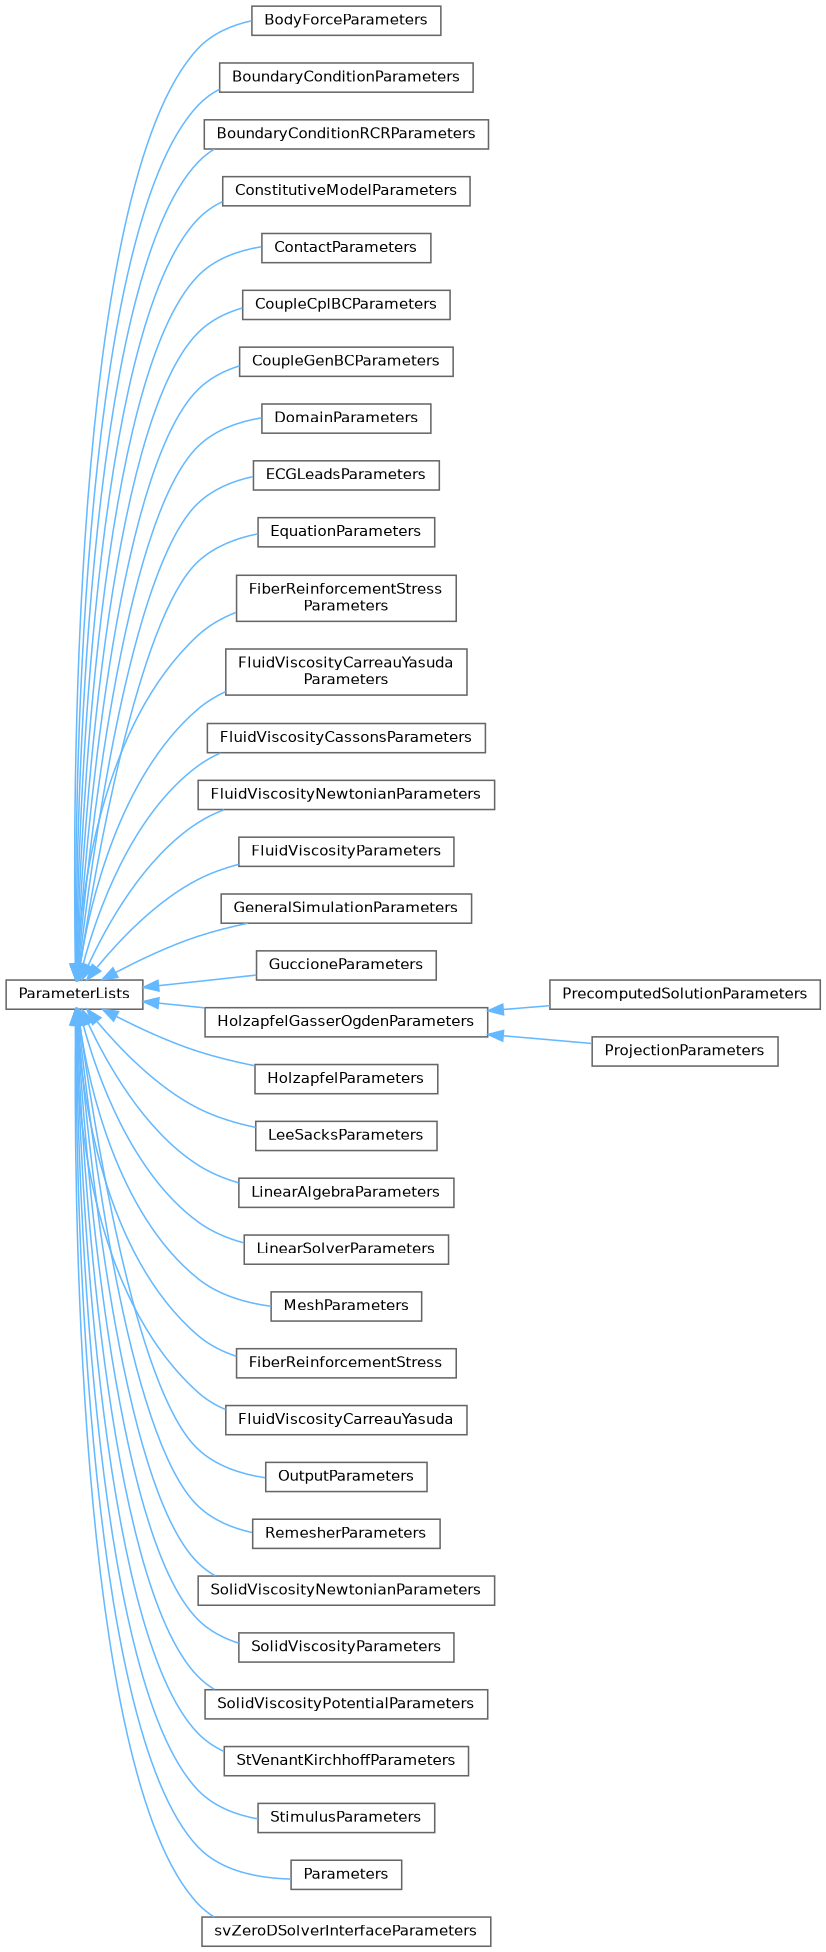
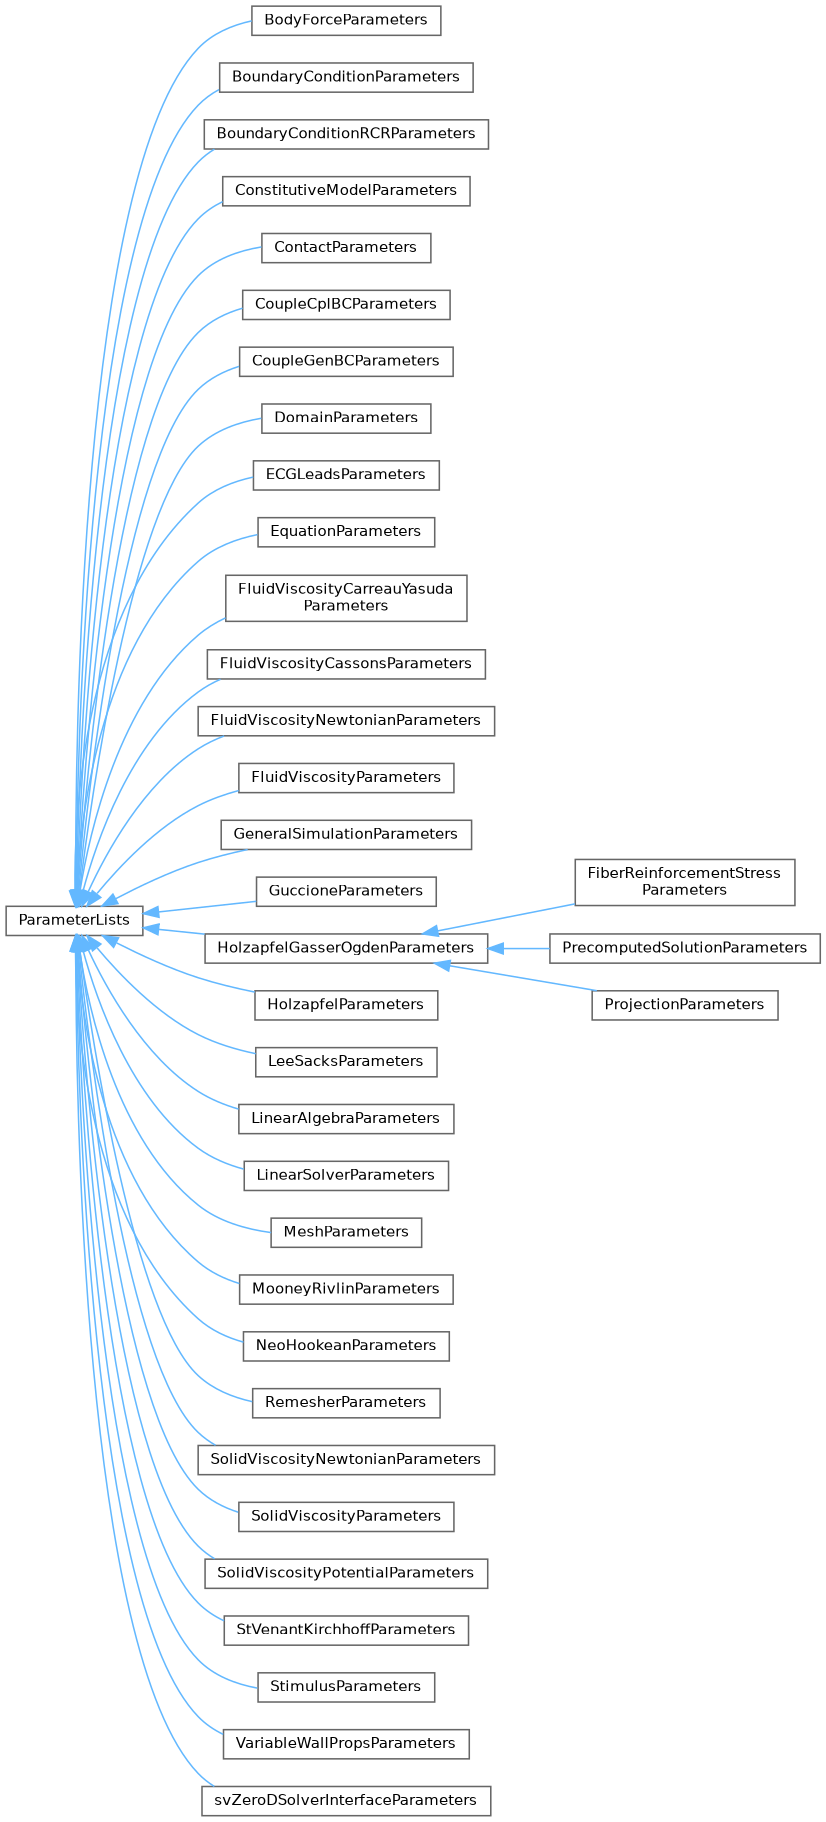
edge "FiberReinforcementStress Parameters" -> "ParameterLists": now "FiberReinforcementStress Parameters" -> "HolzapfelGasserOgdenParameters"
node "FiberReinforcementStress": label "FiberReinforcementStress" -> "MooneyRivlinParameters"
node "FluidViscosityCarreauYasuda": label "FluidViscosityCarreauYasuda" -> "NeoHookeanParameters"
node "OutputParameters": removed
node "Parameters": label "Parameters" -> "VariableWallPropsParameters"
